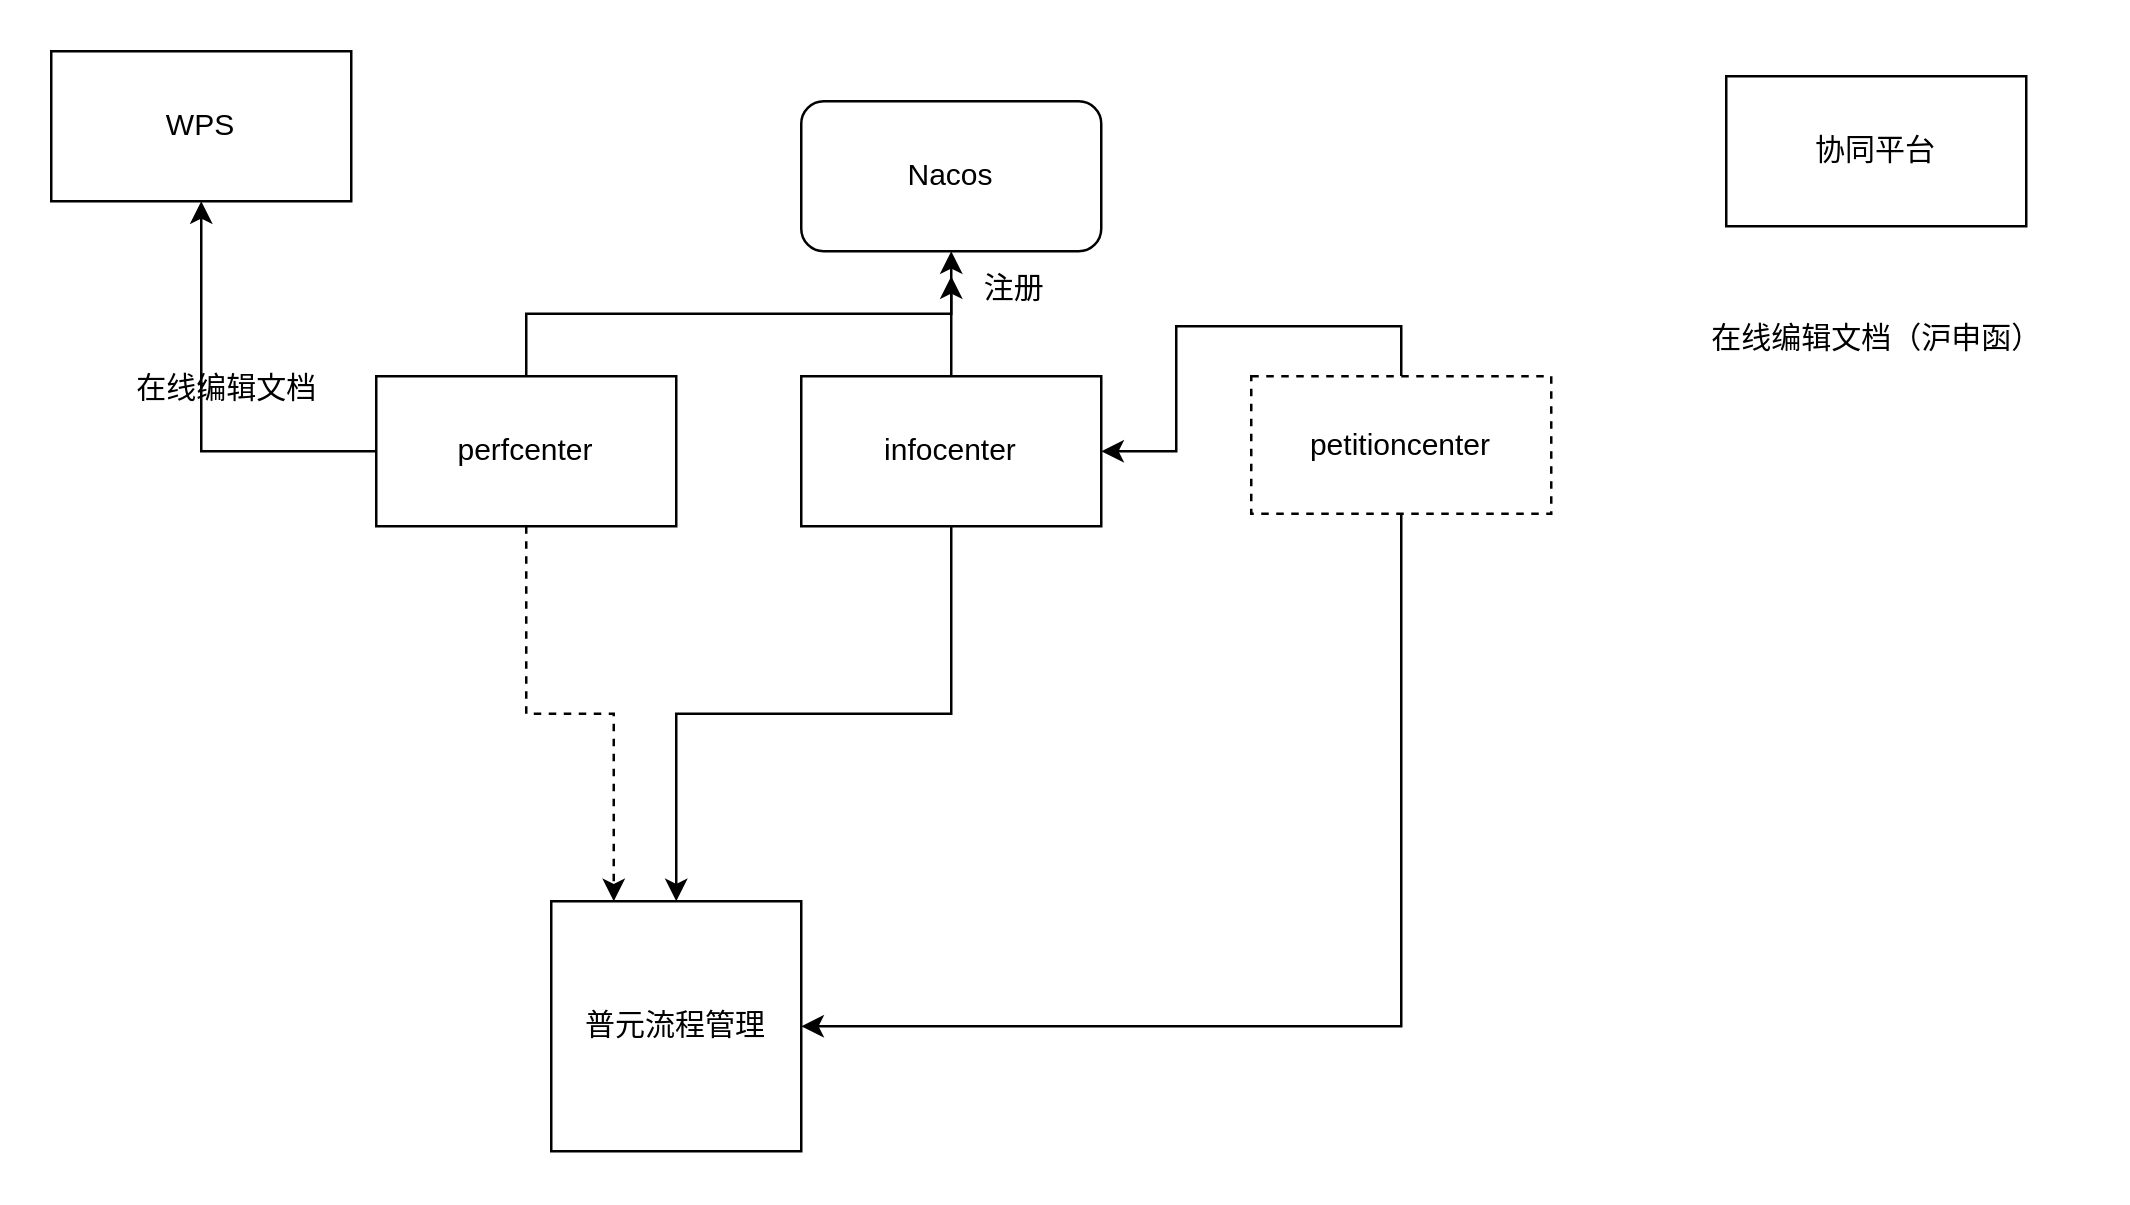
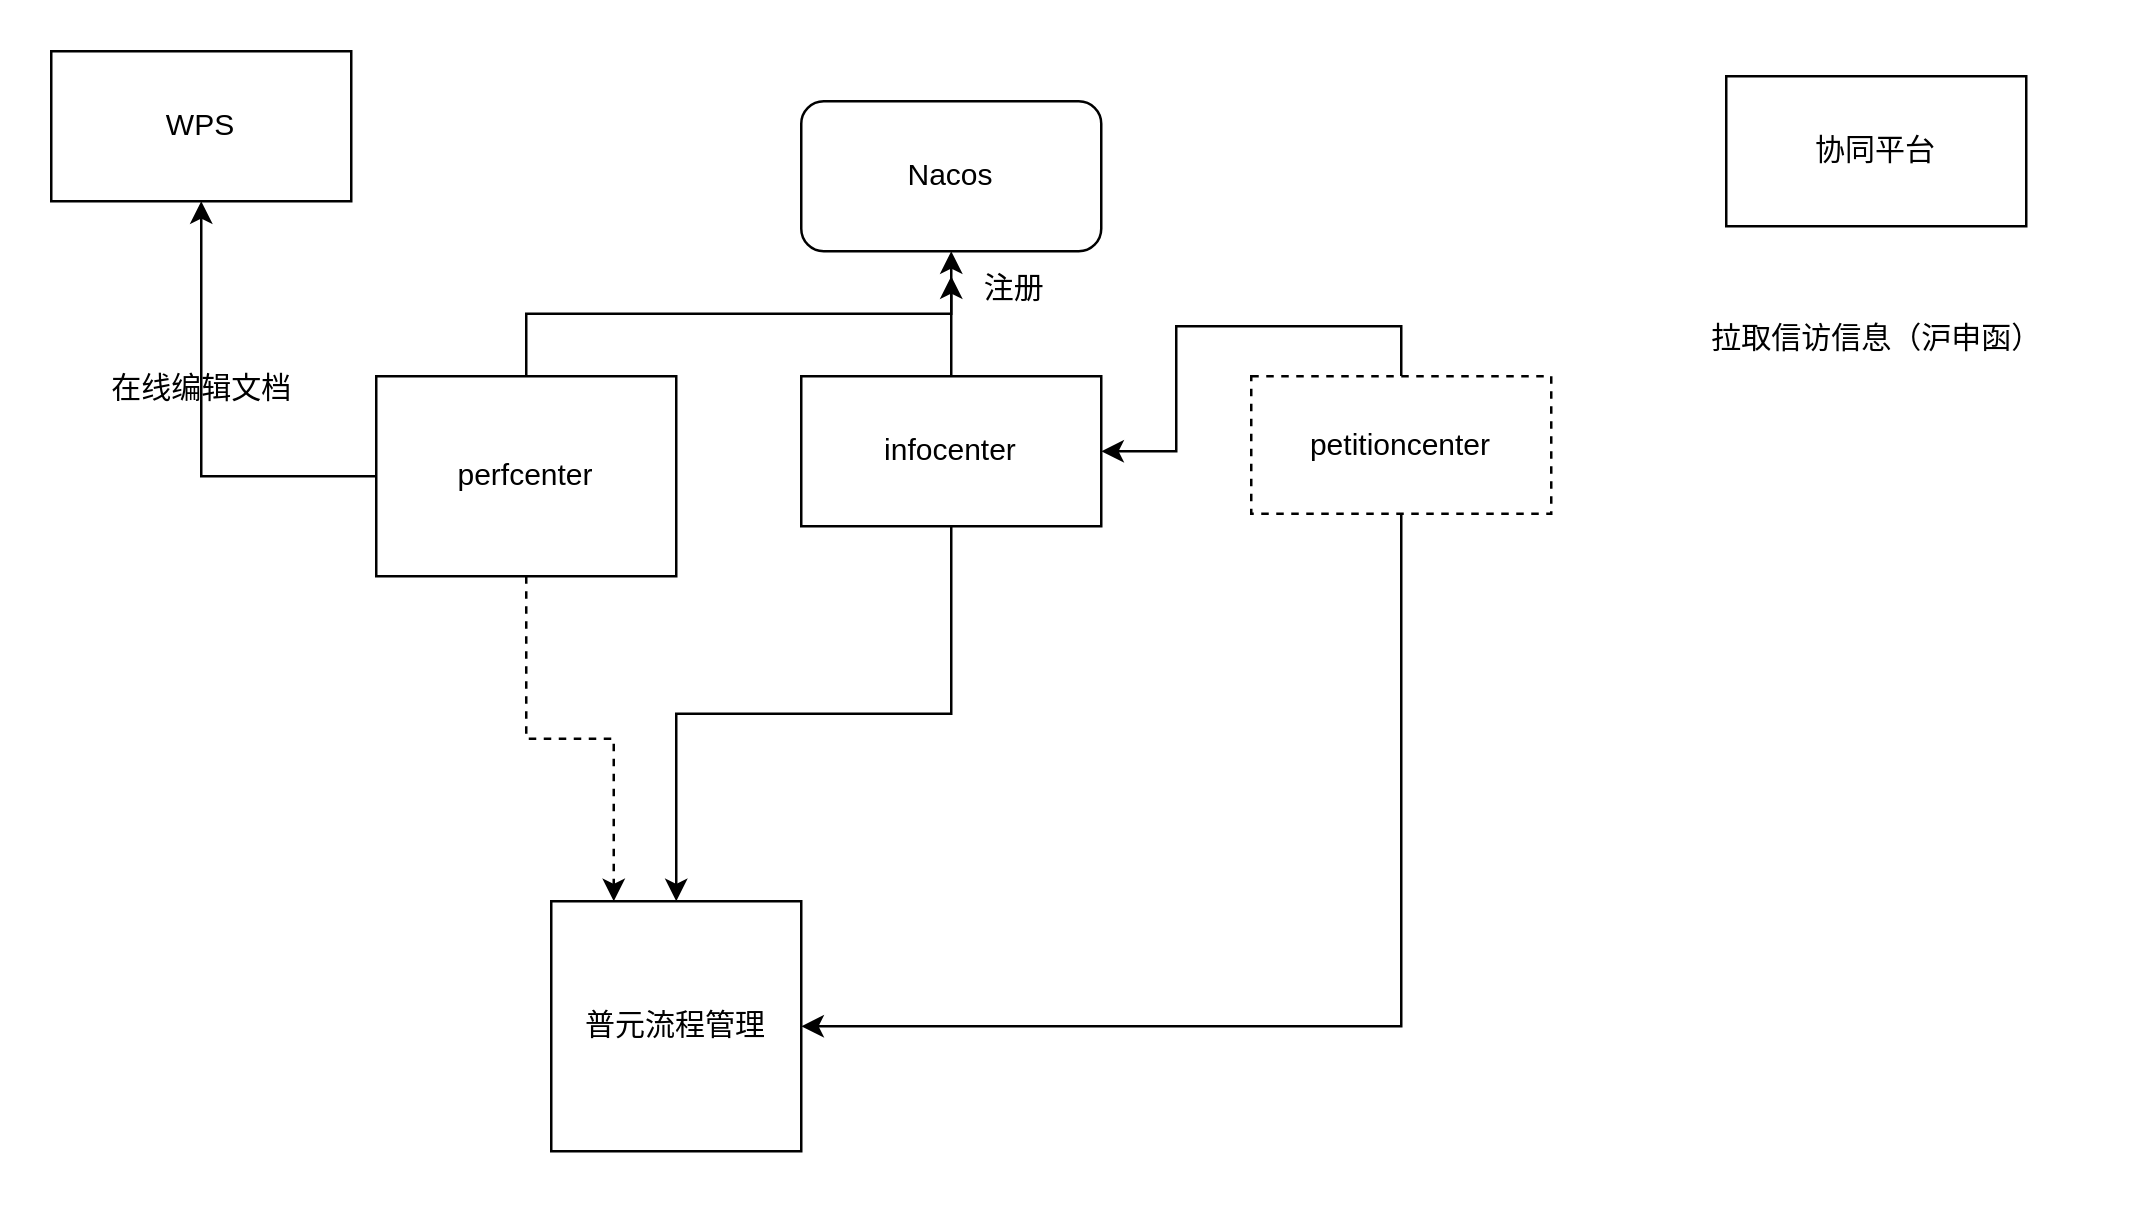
node "在线编辑文档（沪申函）": label "在线编辑文档（沪申函）" -> "拉取信访信息（沪申函）"
node "在线编辑文档": moved (226, 389) -> (201, 389)
node "perfcenter": size 300x150 -> 300x200
